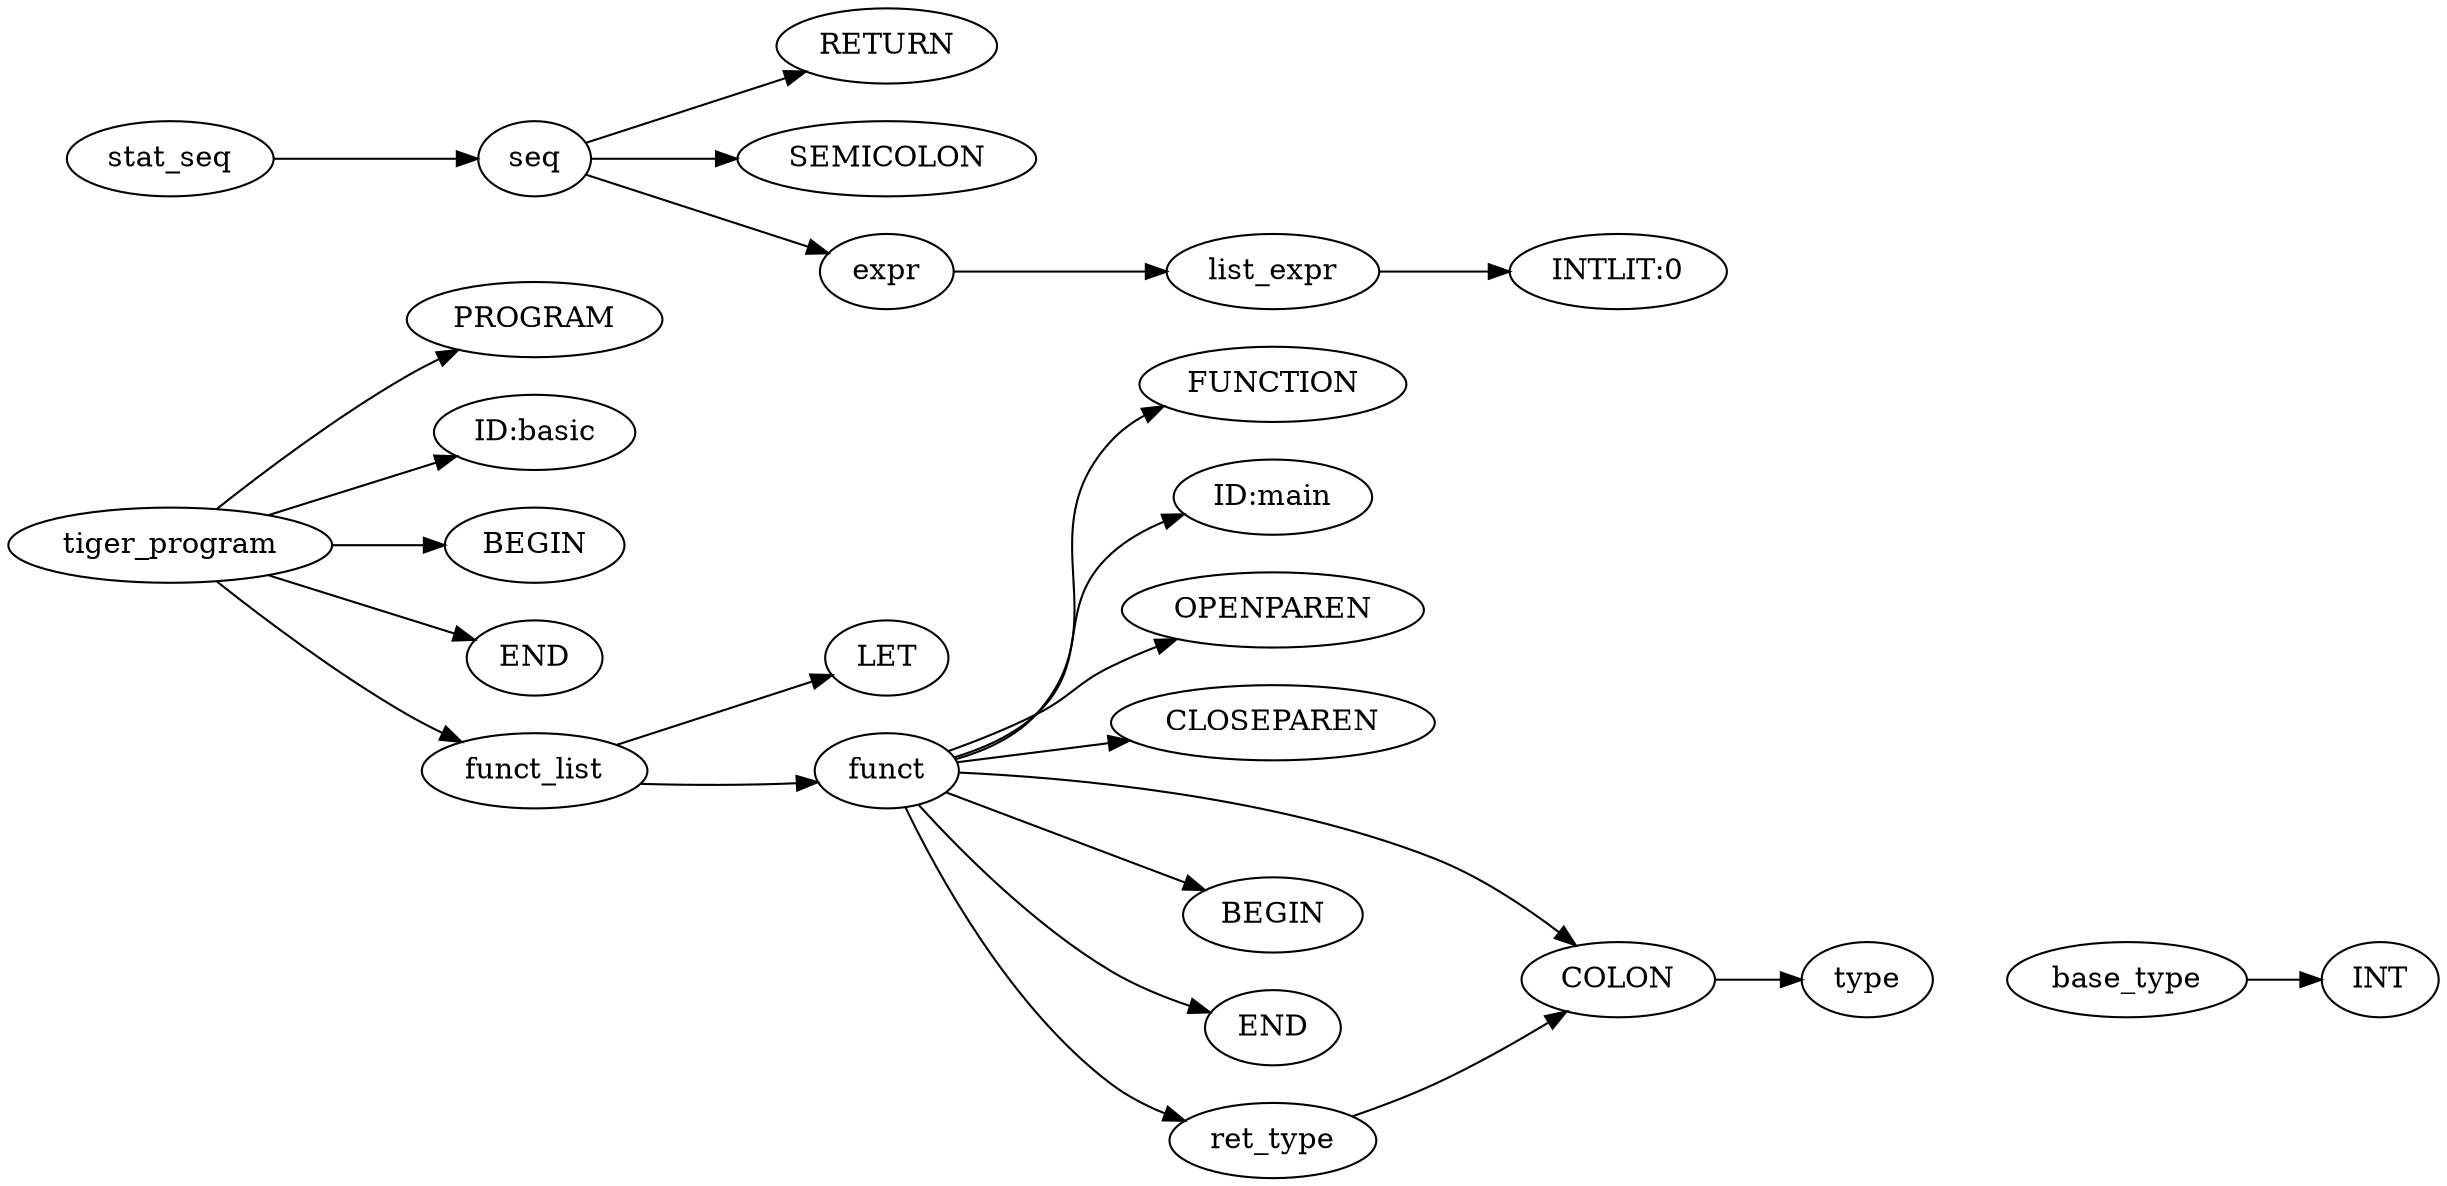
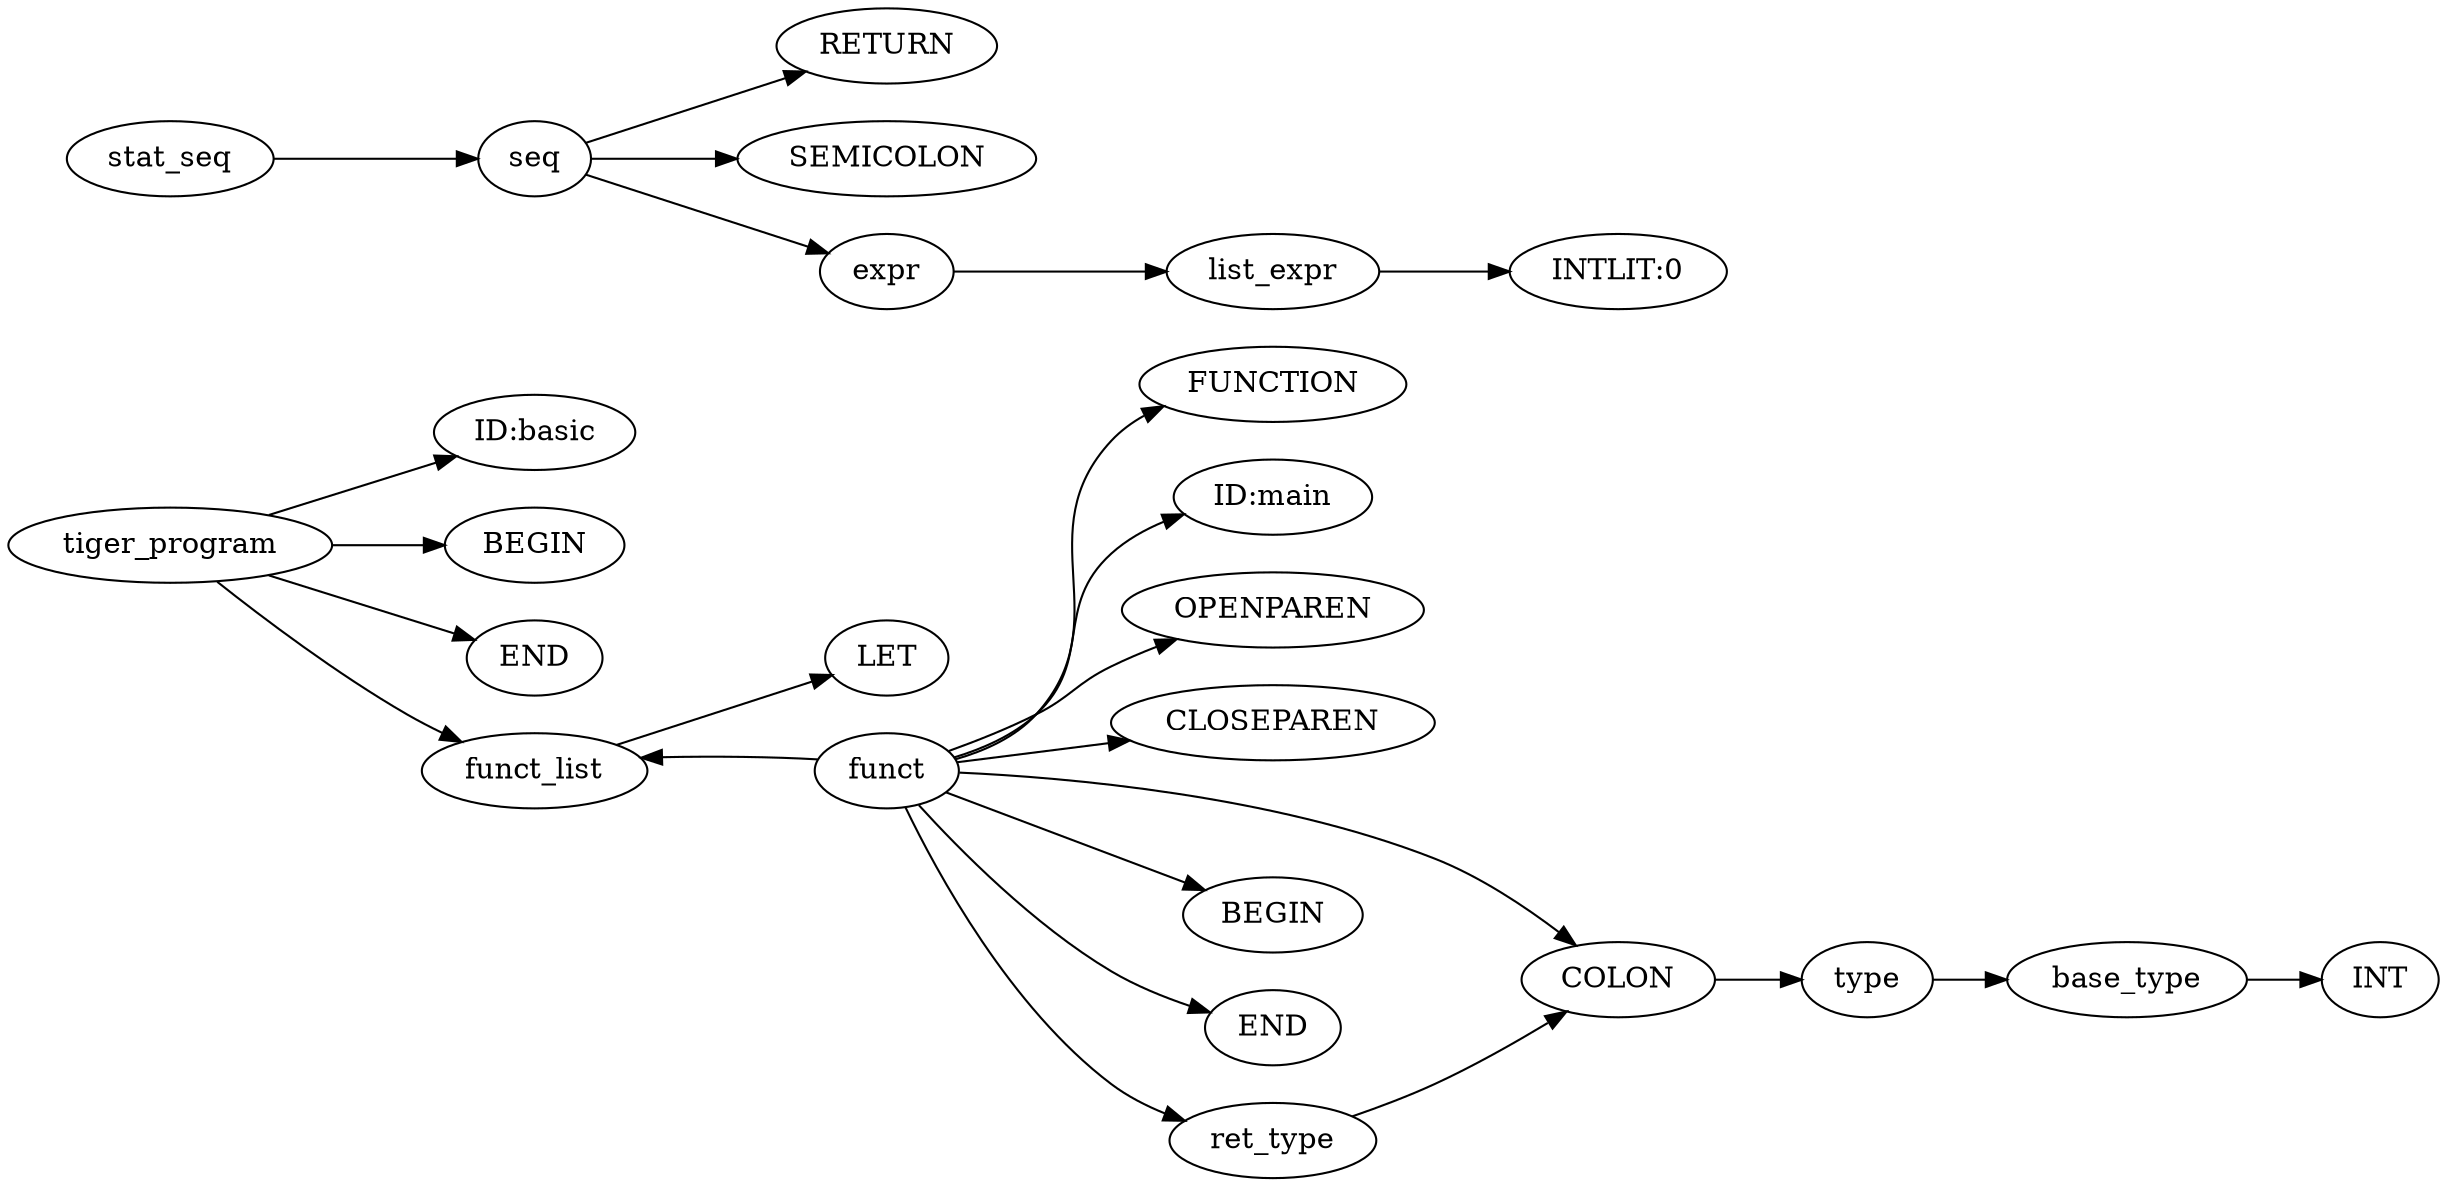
node "PROGRAM": removed
edge "funct_list" -> "funct": reversed
edge "type" -> "base_type": added
